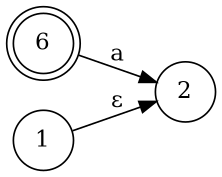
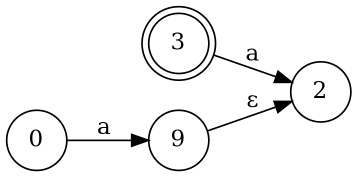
node "6": label "6" -> "3"
node "0": added
node "1": label "1" -> "9"
